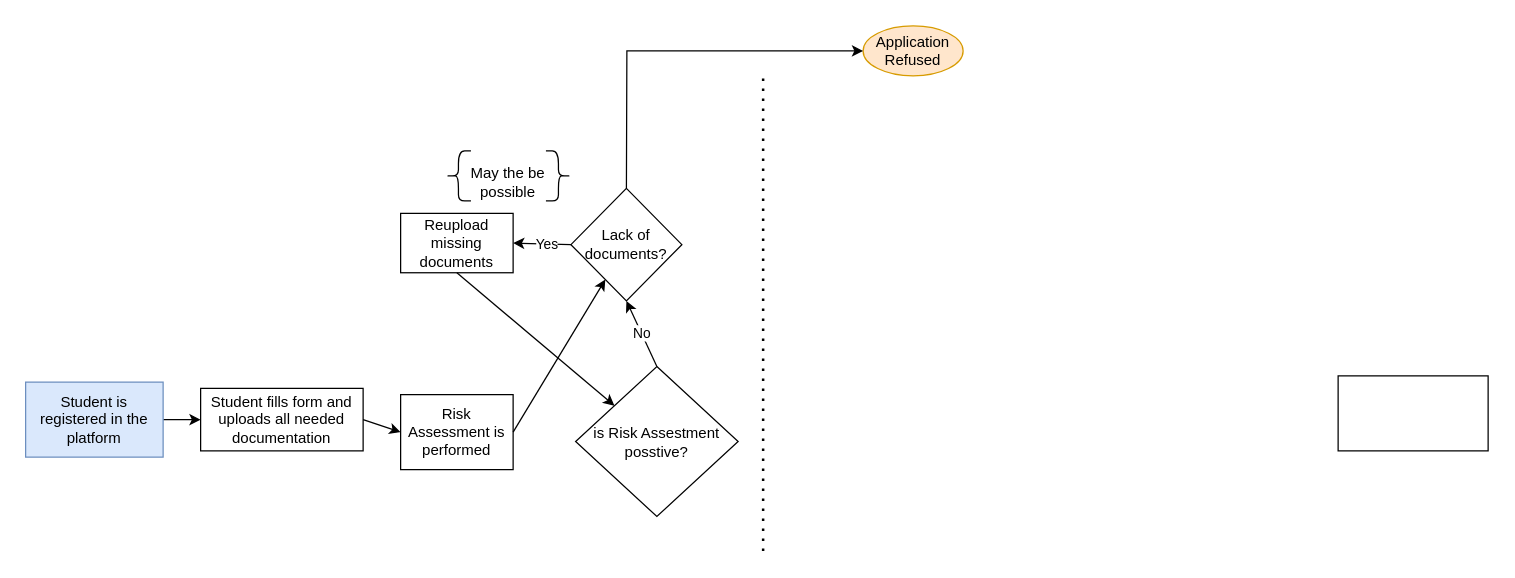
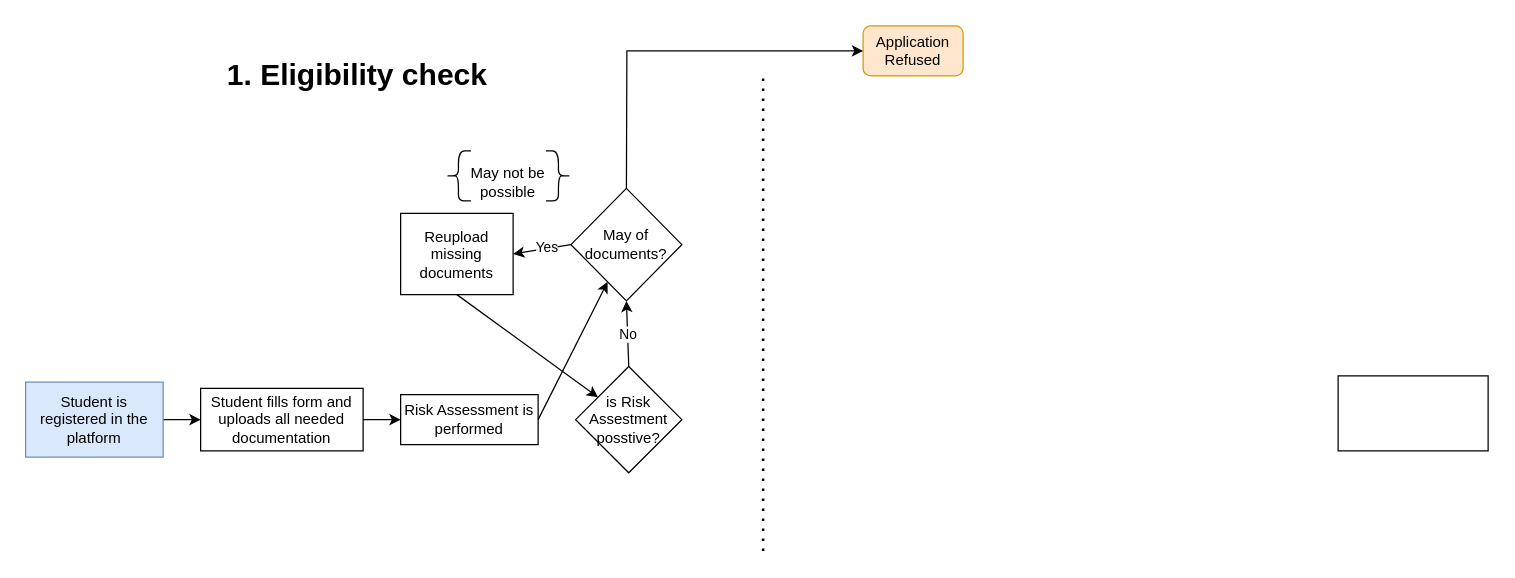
node "Application Refused": shape ellipse -> rounded rectangle
node "1. Eligibility check": added
node "May the be possible": label "May the be possible" -> "May not be possible"
node "Reupload missing documents": size 113x59 -> 113x81
node "Lack of documents?": label "Lack of documents?" -> "May of documents?"
node "Risk Assessment is performed": size 113x75 -> 138x50
node "is Risk Assestment posstive?": size 163x150 -> 106x106
